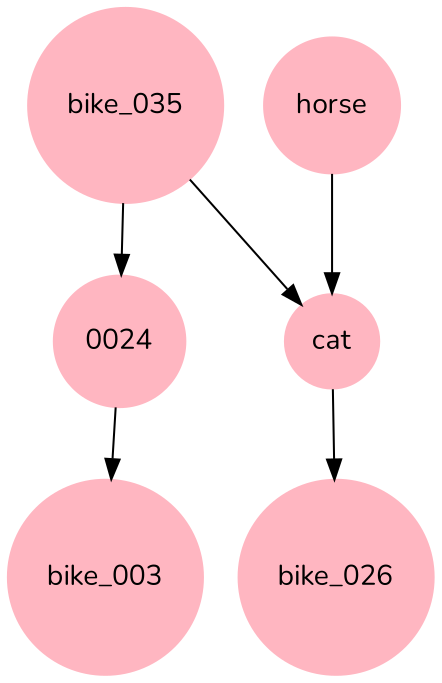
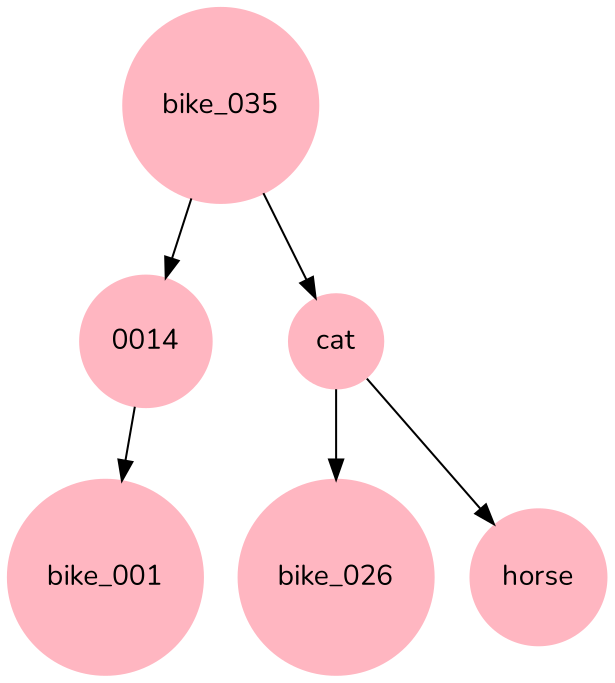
edge "horse" -> "cat": reversed
node "0024": label "0024" -> "0014"
node "bike_003": label "bike_003" -> "bike_001"
